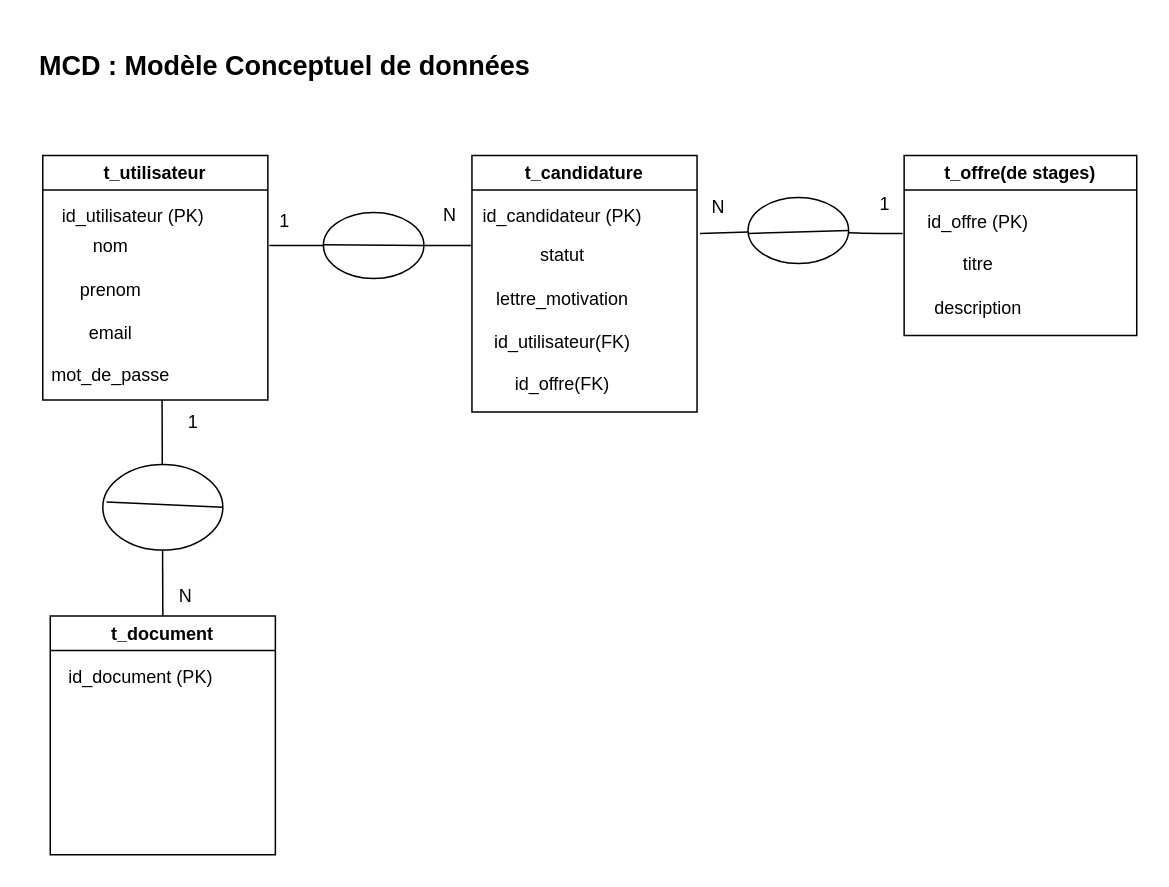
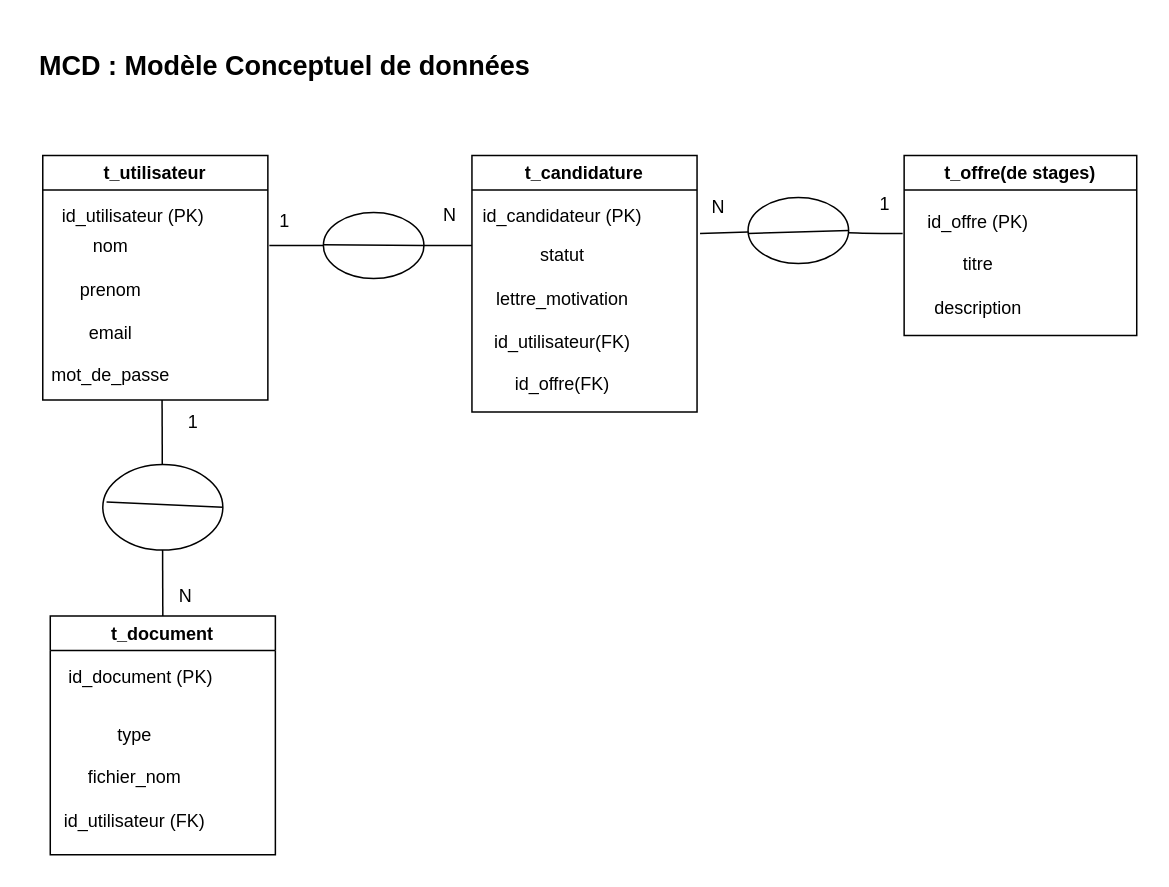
node "type fichier_nom id_utilisateur (FK)": added
